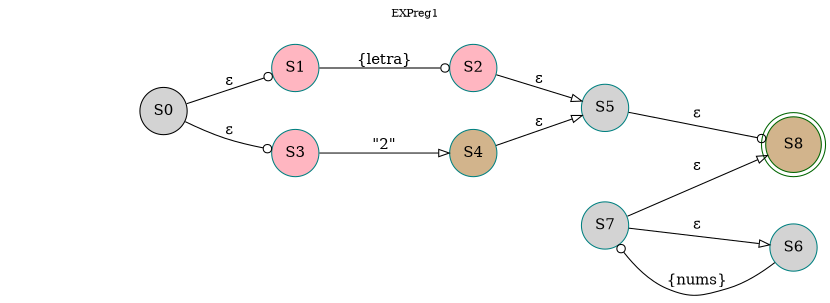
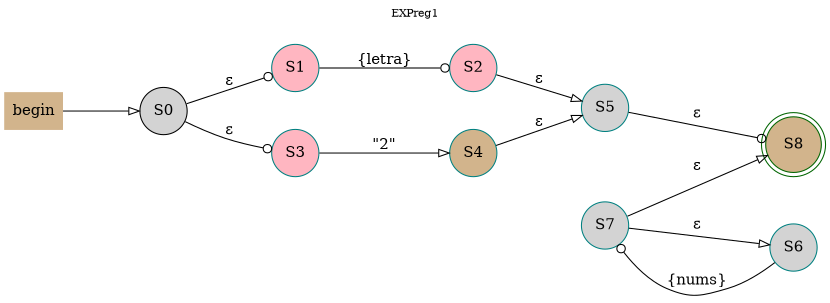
node "begin": added
